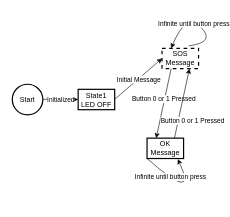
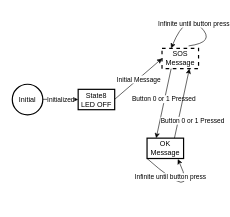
node "Start": label "Start" -> "Initial"
node "State1 LED OFF": label "State1 LED OFF" -> "State8 LED OFF"
